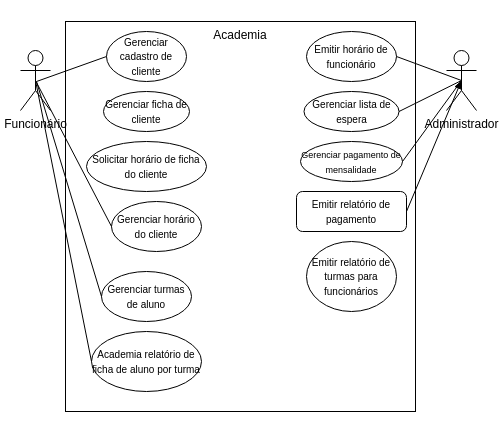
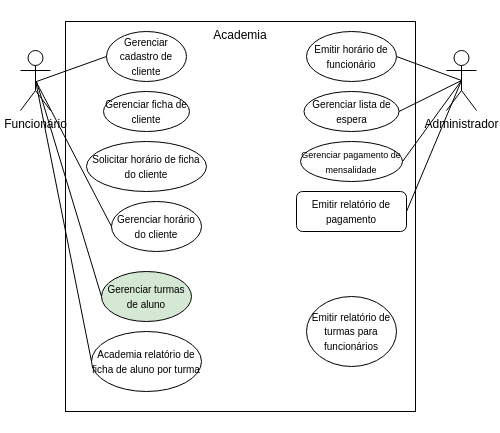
edge "Emitir relatório de pagamento" -> "Administrador": arrowhead block -> none
node "Emitir relatório de turmas para funcionários": moved (352, 277) -> (352, 332)
node "Gerenciar turmas de aluno": fillcolor #ffffff -> #d5e8d4
